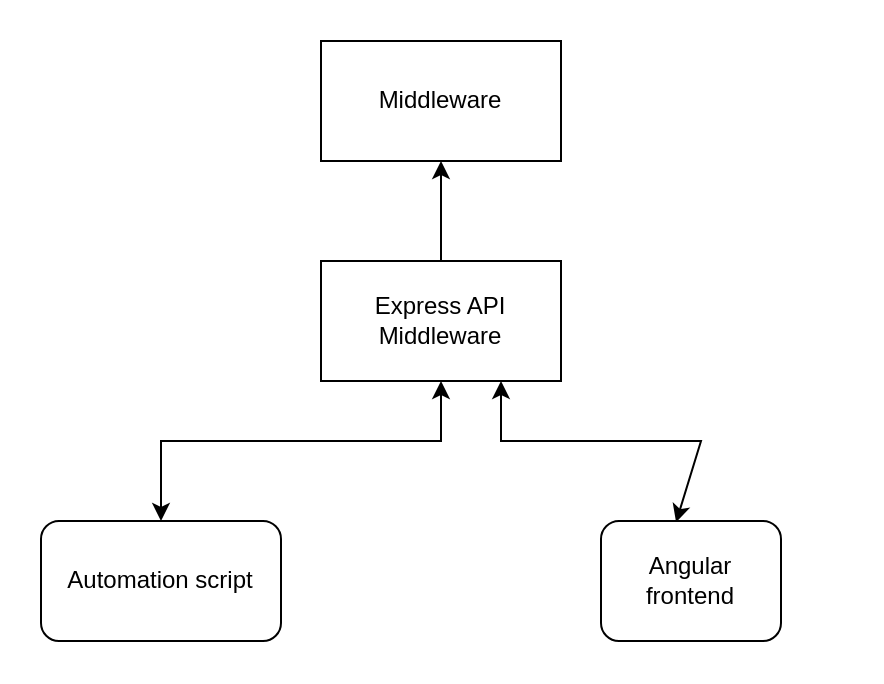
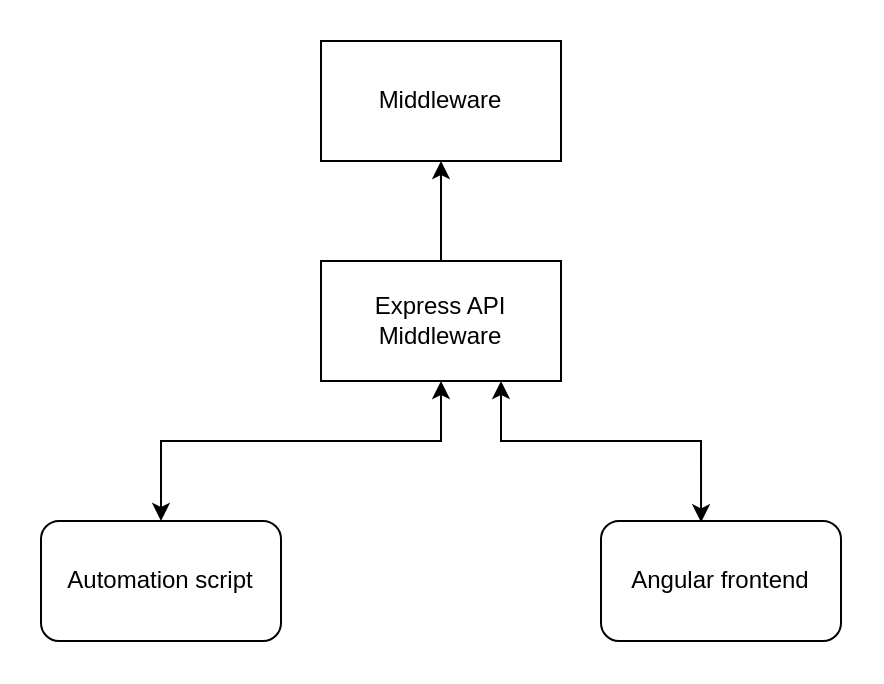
node "Angular frontend": size 180x120 -> 240x120
